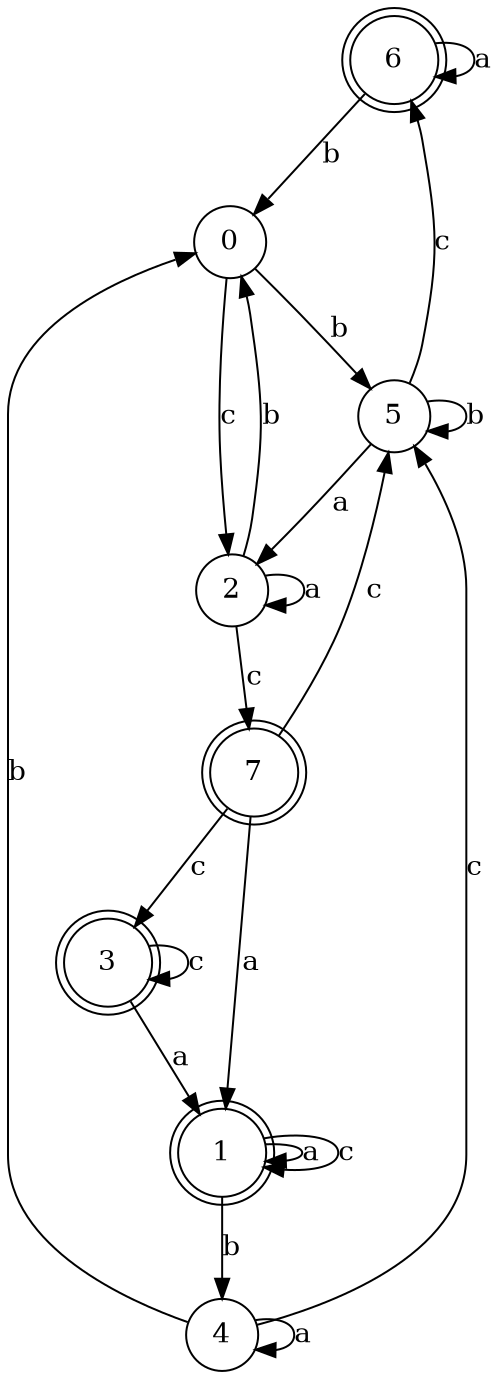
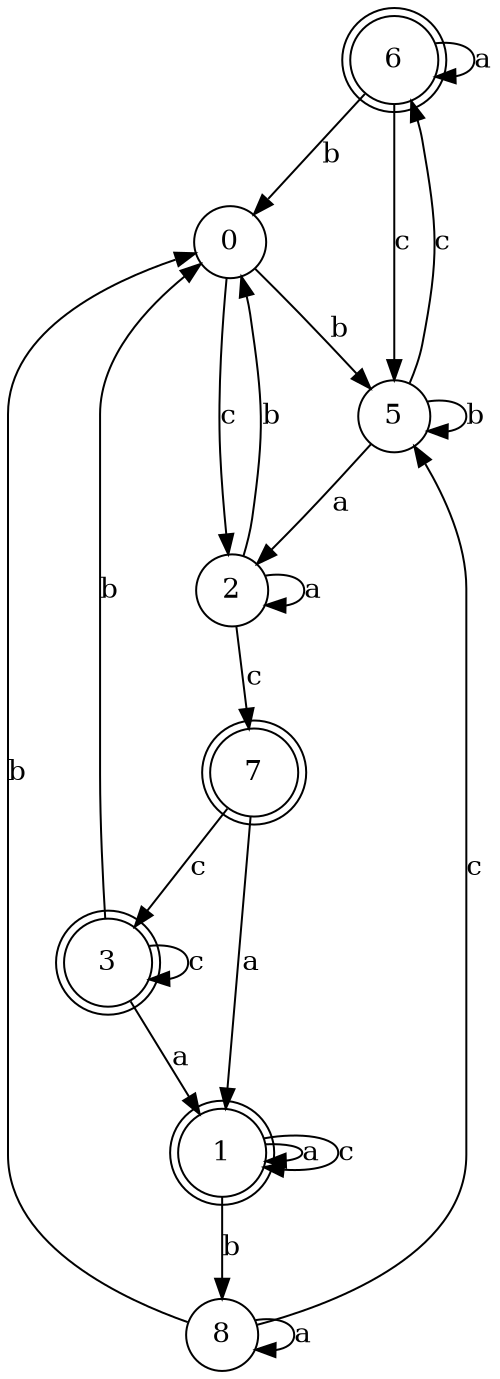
edge "3" -> "0": added, label "b"
edge "7" -> "5": now "6" -> "5"
node "4": label "4" -> "8"
